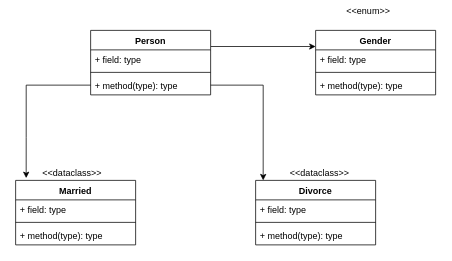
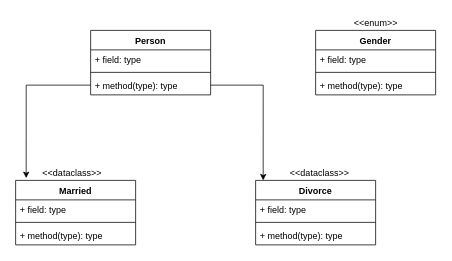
node "<<enum>>": moved (368, 12) -> (375, 23)
edge "Person" -> "Gender": removed
